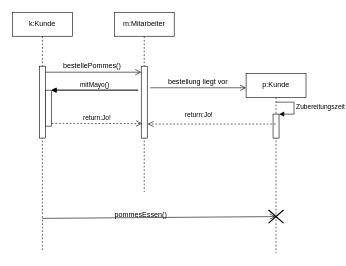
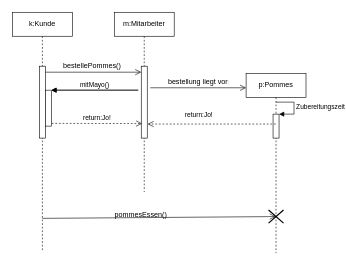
node "p:Kunde": label "p:Kunde" -> "p:Pommes"
